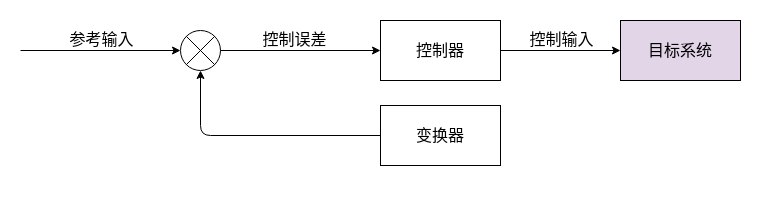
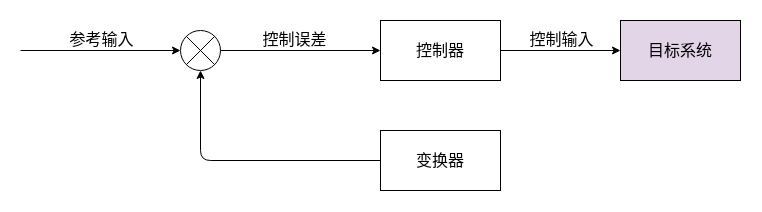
node "变换器": moved (441, 136) -> (441, 161)
